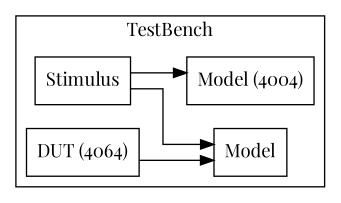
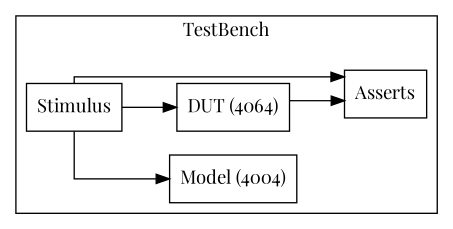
edge "Stimulus" -> "DUT (4064)": added
node "Model": label "Model" -> "Asserts"
